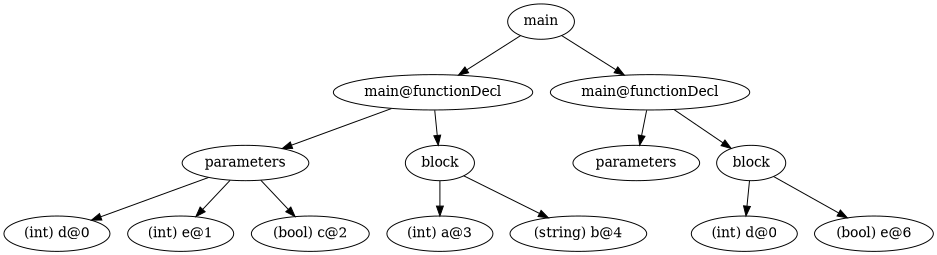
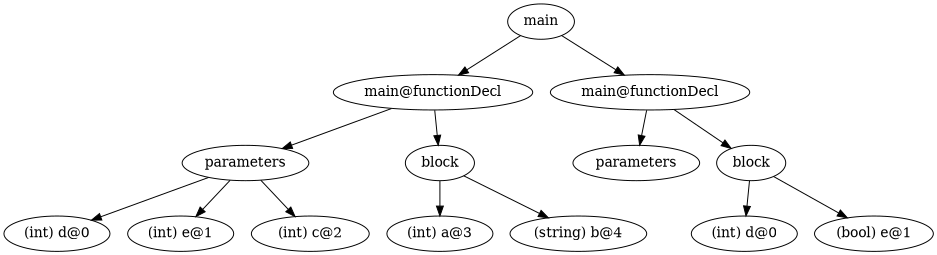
node "(bool) c@2": label "(bool) c@2" -> "(int) c@2"
node "(bool) e@6": label "(bool) e@6" -> "(bool) e@1"
